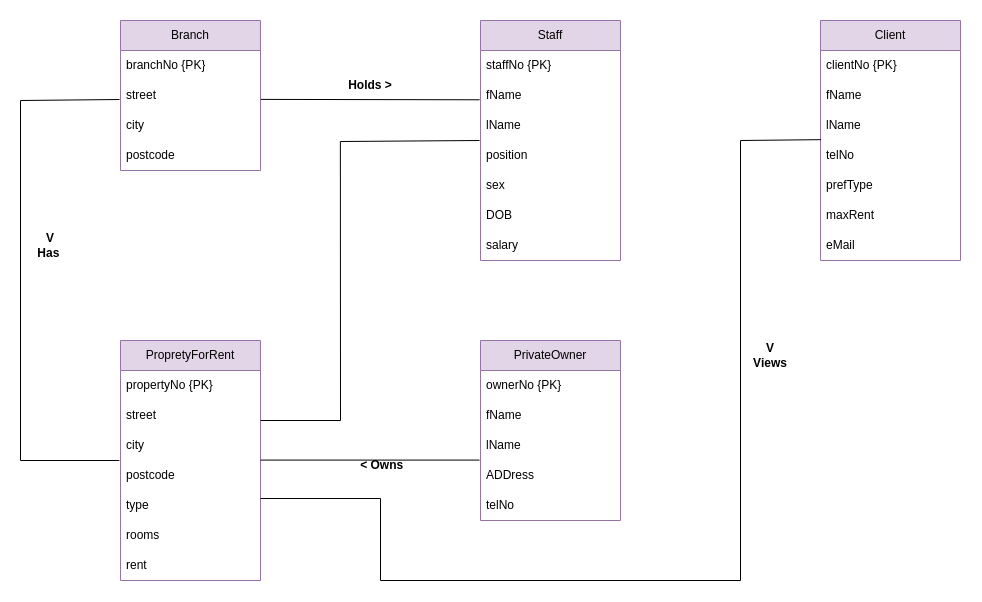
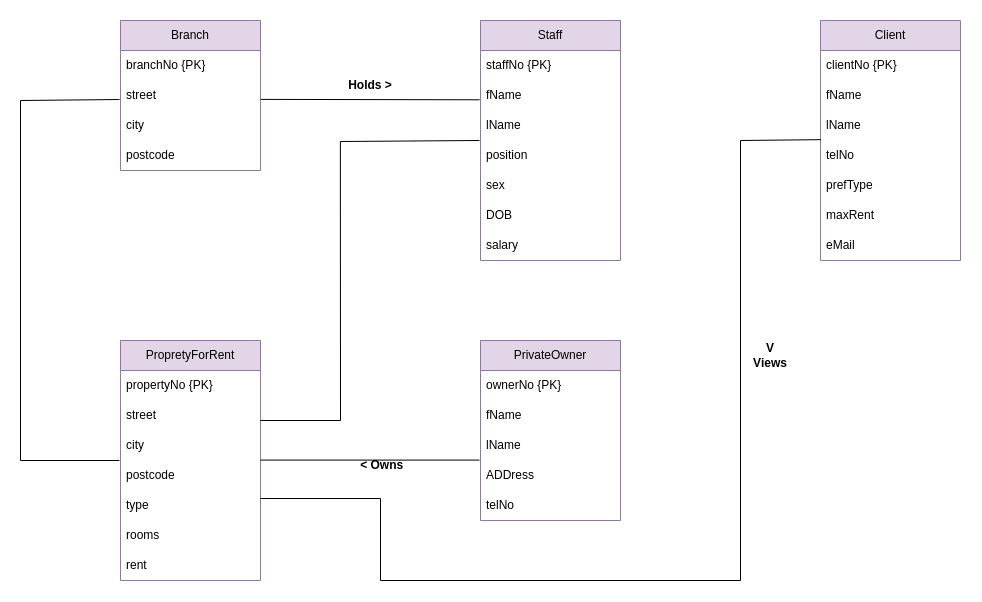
node "V Has": removed
